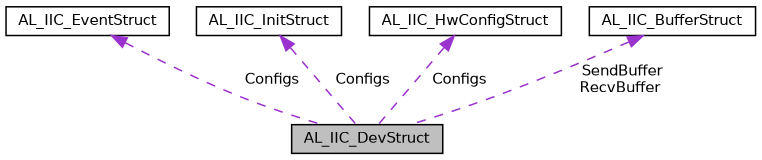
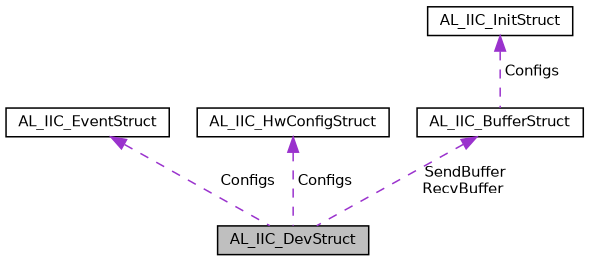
edge "AL_IIC_DevStruct" -> "AL_IIC_InitStruct": now "AL_IIC_BufferStruct" -> "AL_IIC_InitStruct"
